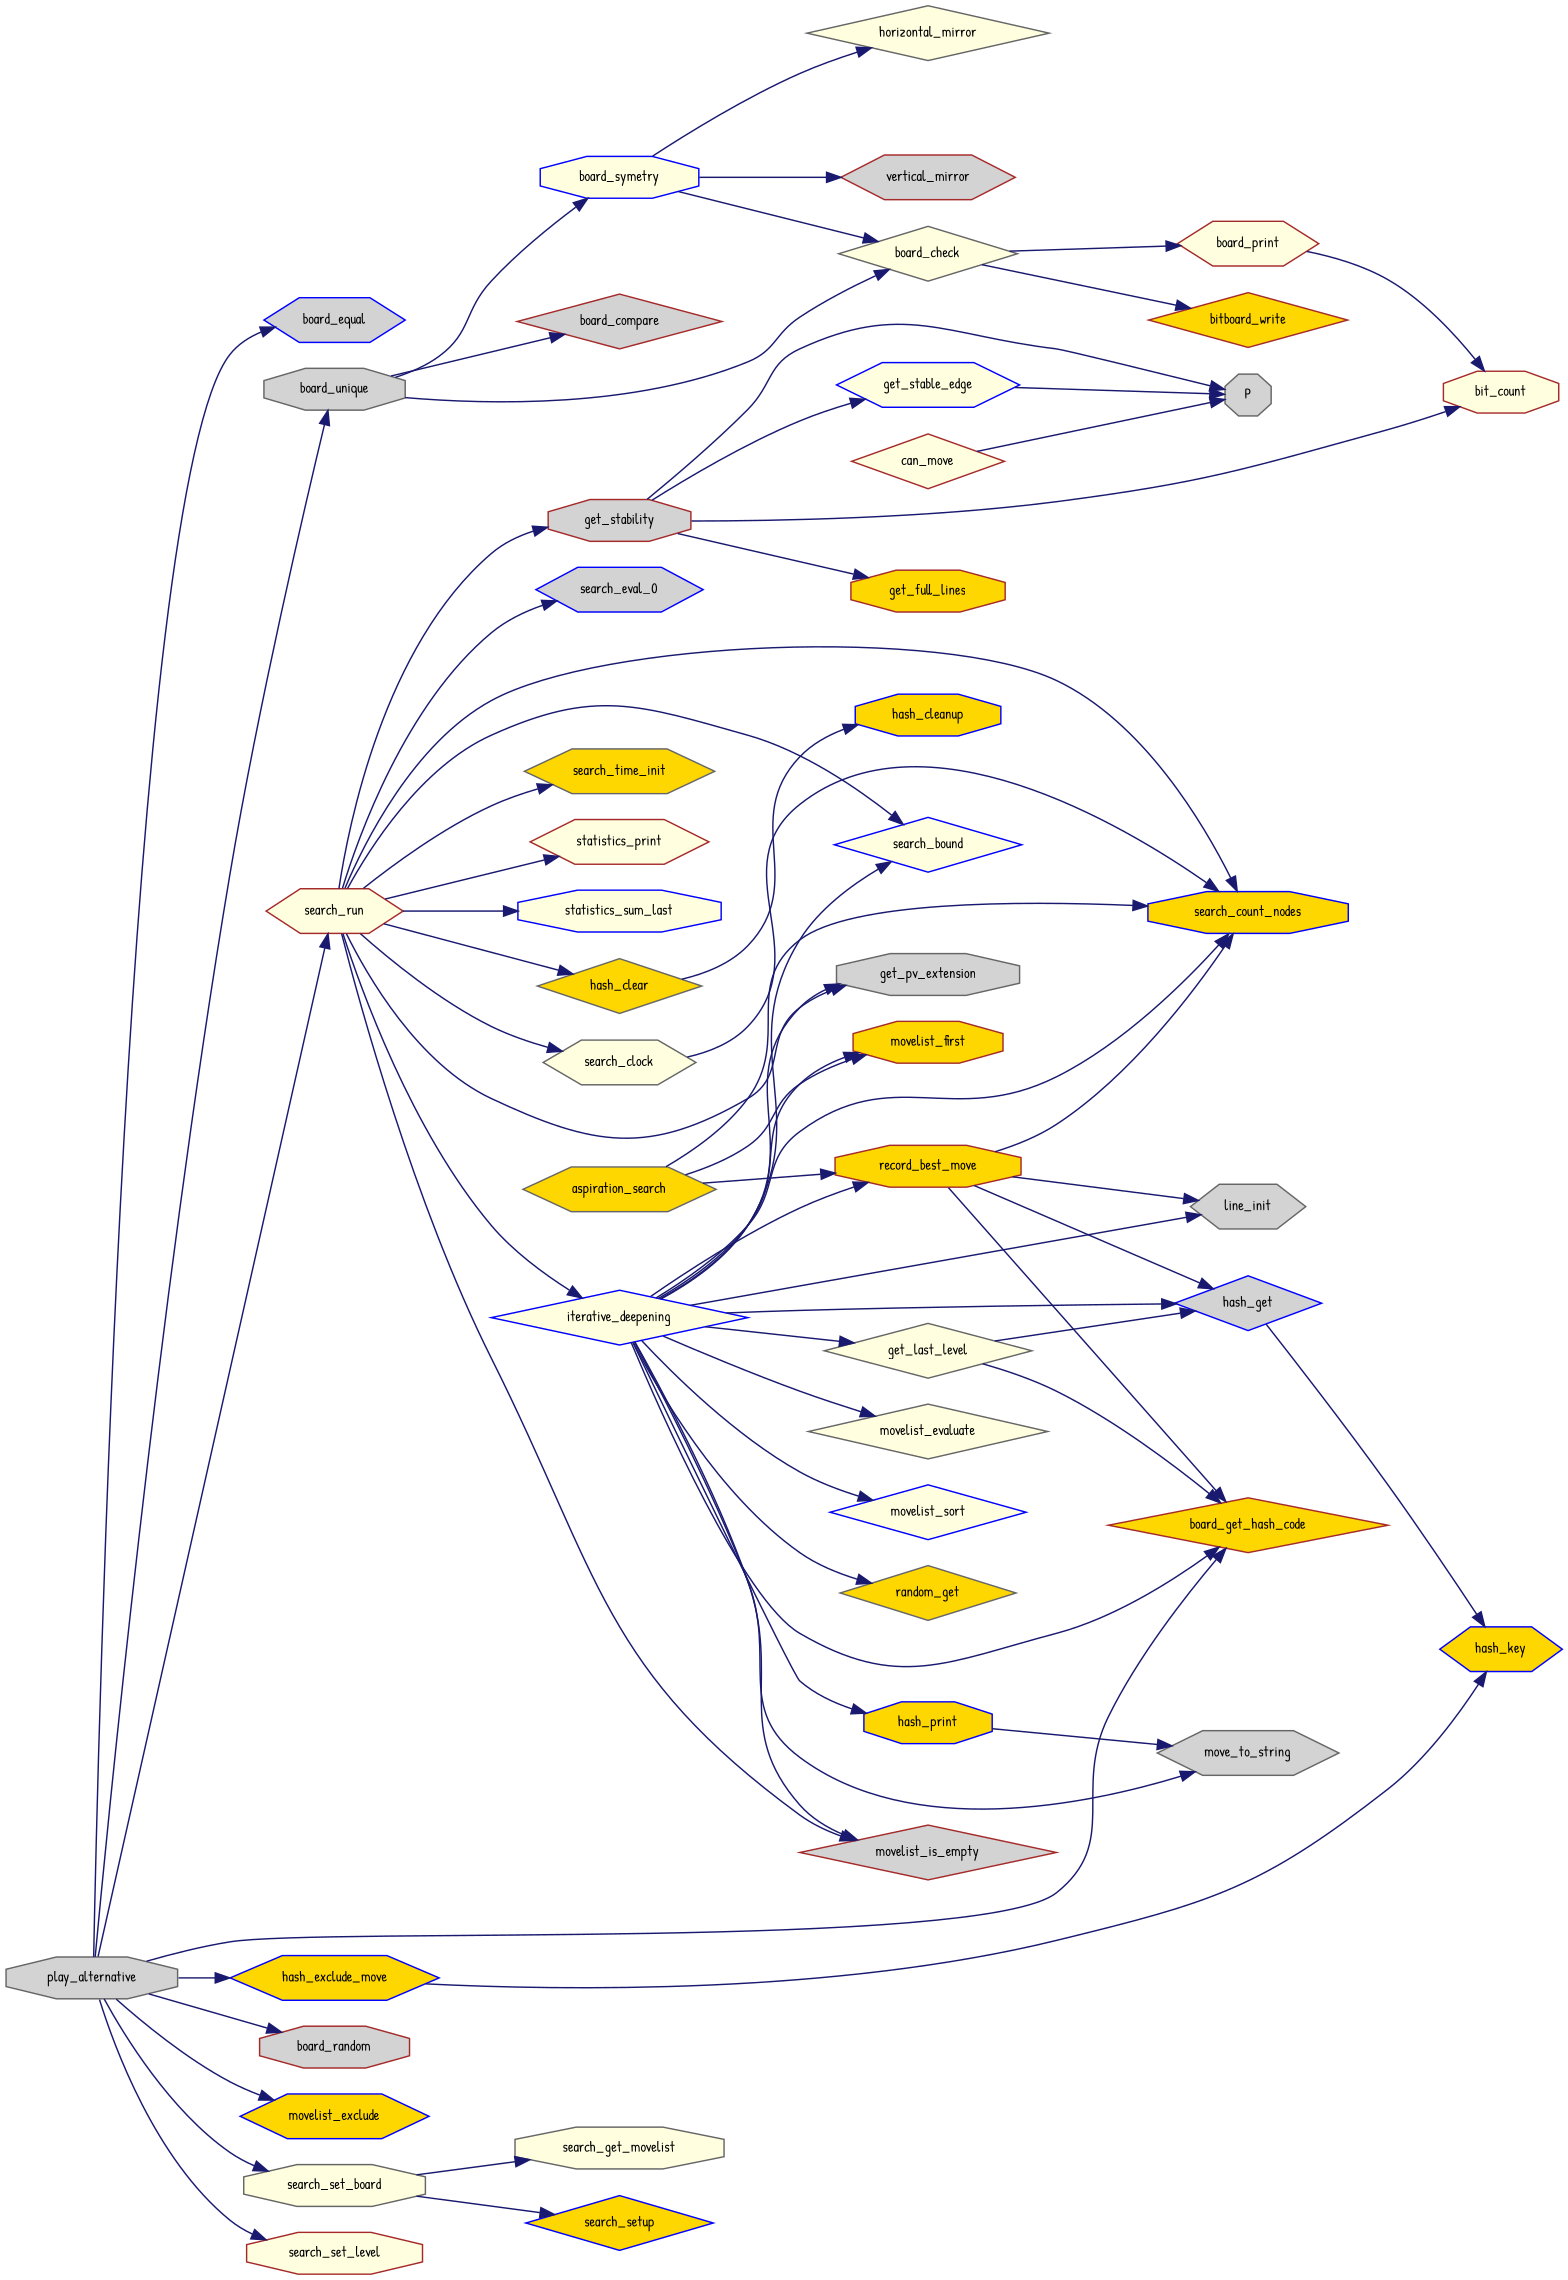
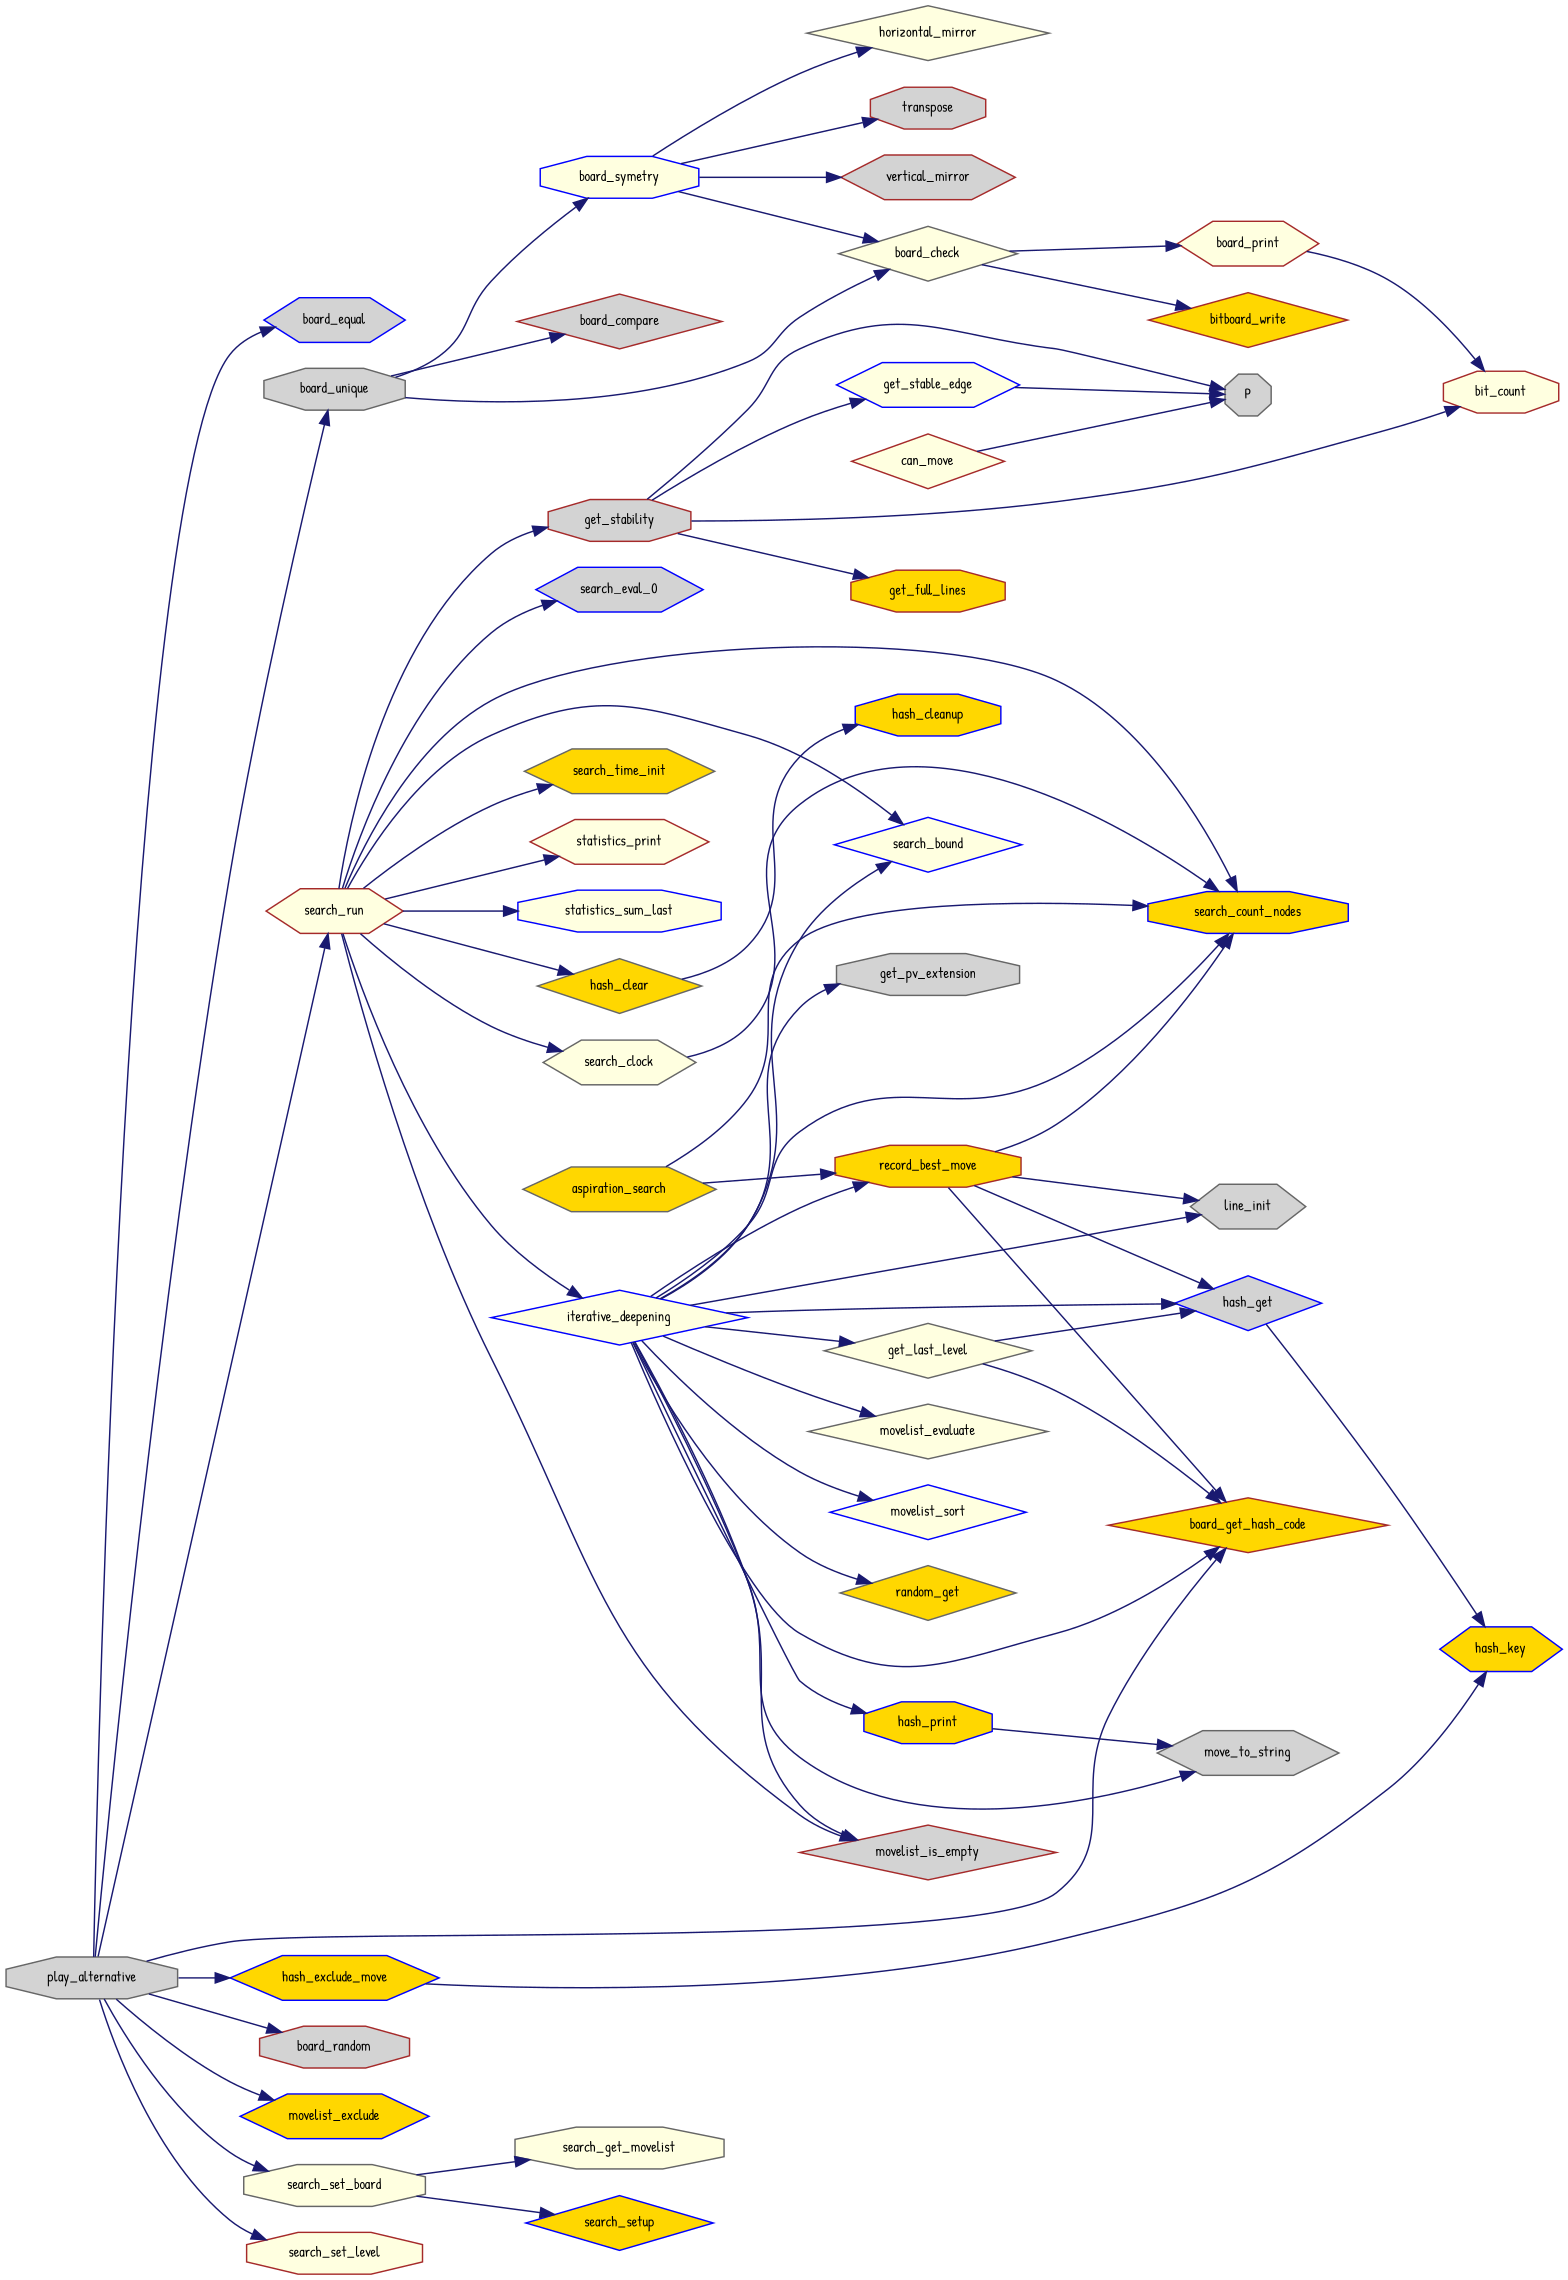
node "transpose": added
node "movelist_first": removed
edge "search_run" -> "get_pv_extension": removed
